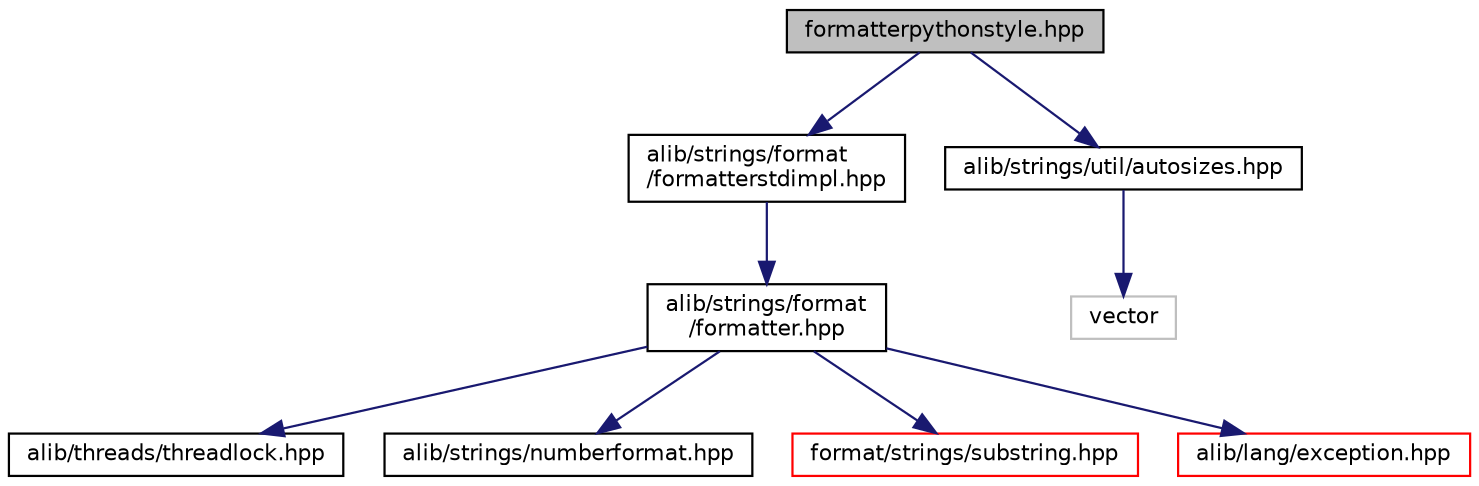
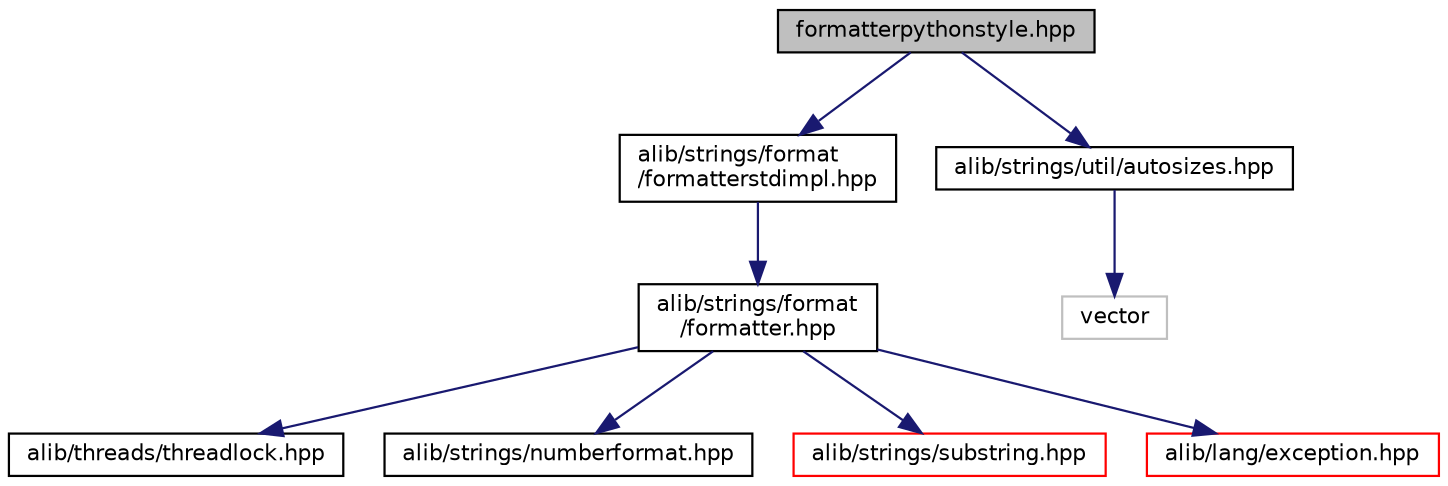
node "format/strings/substring.hpp": label "format/strings/substring.hpp" -> "alib/strings/substring.hpp"
